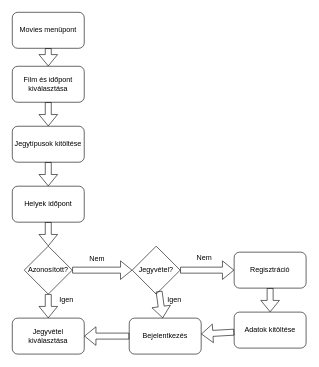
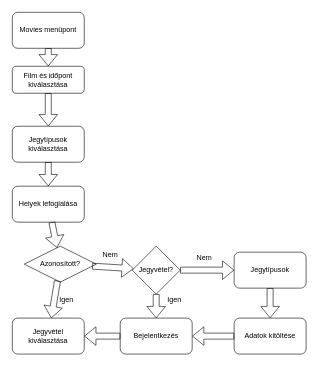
node "Film és időpont kiválasztása": size 72x36 -> 72x27
node "Jegytípusok kitöltése": label "Jegytípusok kitöltése" -> "Jegytípusok kiválasztása"
node "Helyek időpont": label "Helyek időpont" -> "Helyek lefoglalása"
node "Azonosított?": size 48x48 -> 72x36
node "Regisztráció": label "Regisztráció" -> "Jegytípusok"
node "Adatok kitöltése": moved (270, 330) -> (270, 336)
node "Bejelentkezés": moved (165, 336) -> (156, 336)
